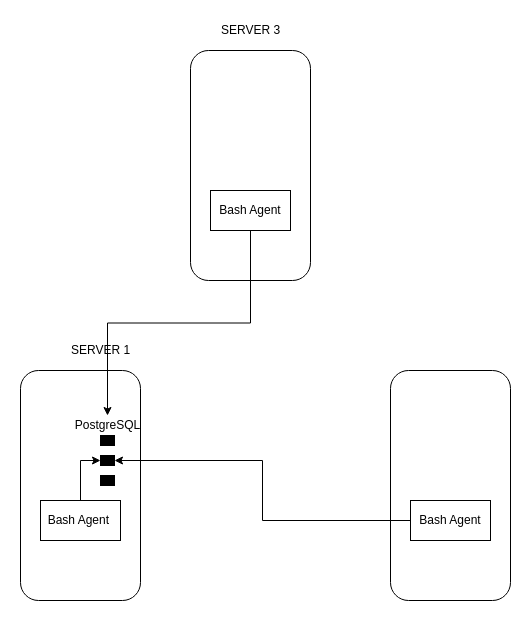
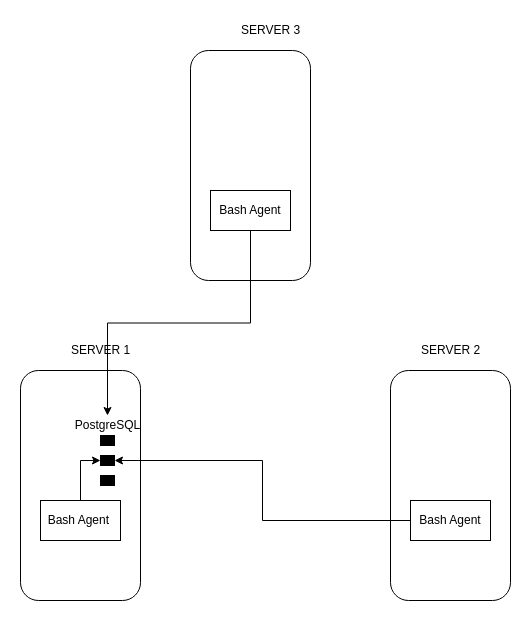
node "SERVER 3": moved (251, 31) -> (271, 31)
node "SERVER 2": added
